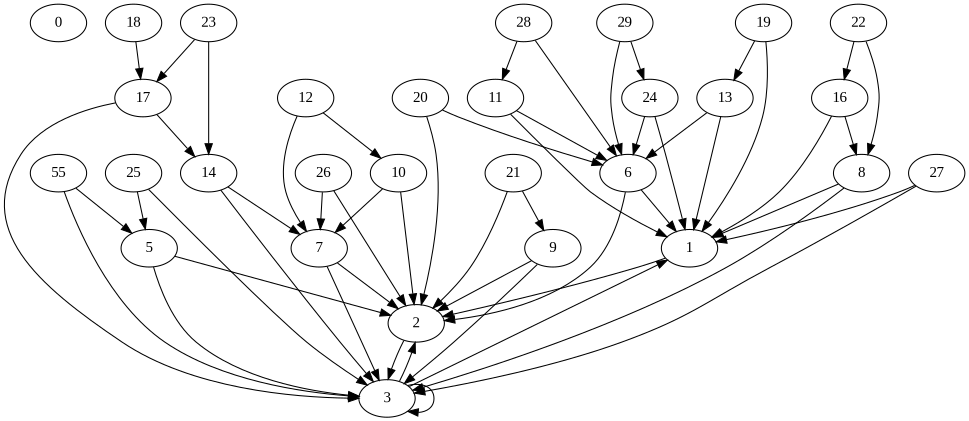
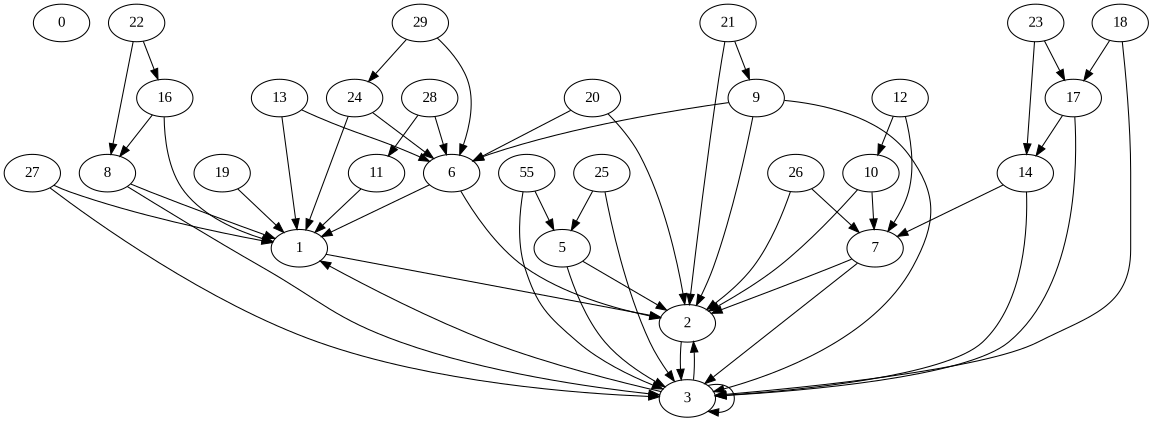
edge "19" -> "13": removed
edge "11" -> "6": now "9" -> "6"
edge "18" -> "3": added
